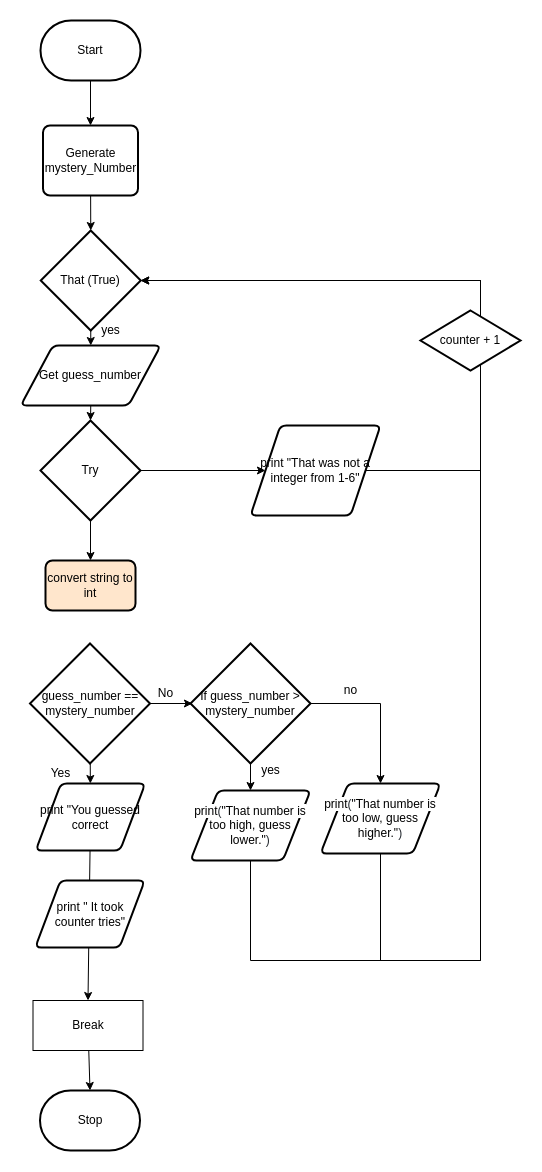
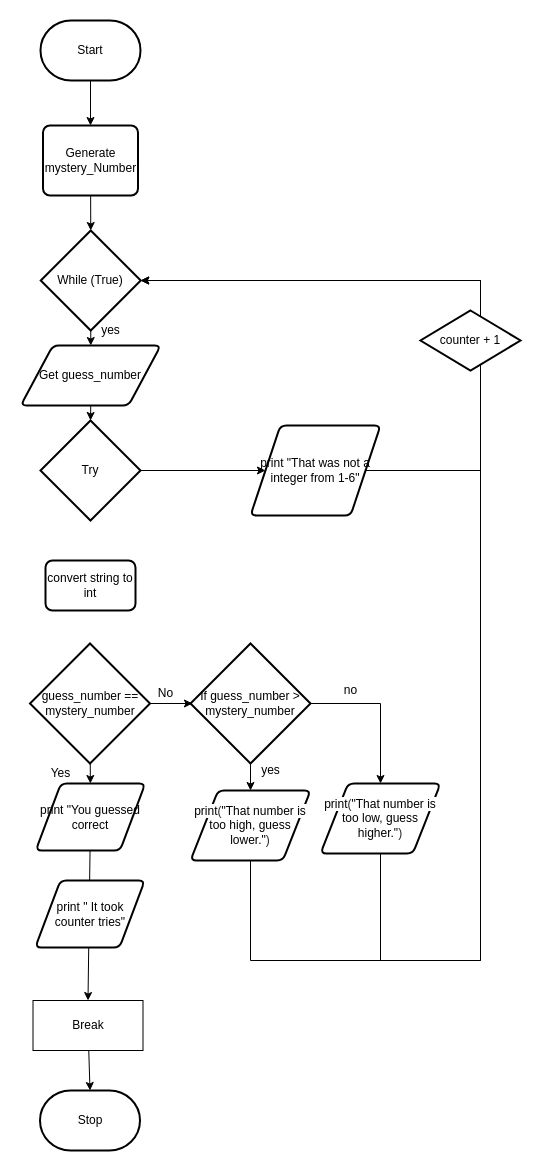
node "That (True)": label "That (True)" -> "While (True)"
edge "Try" -> "convert string to int": removed
node "convert string to int": fillcolor #ffe6cc -> #ffffff
